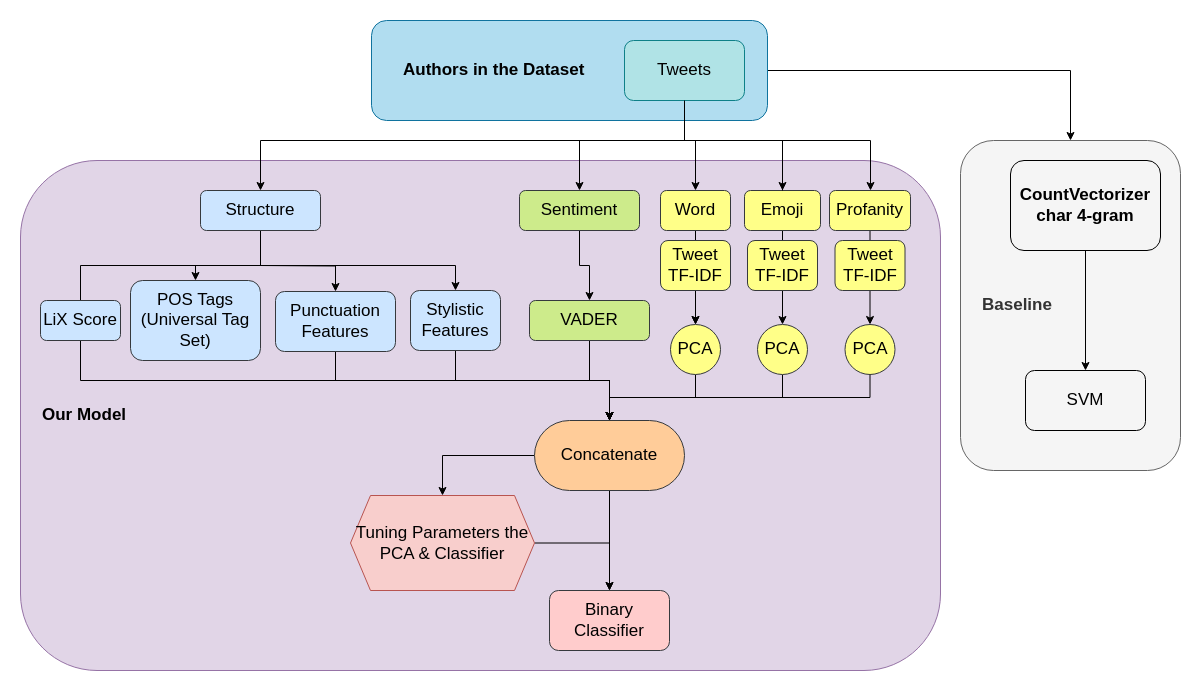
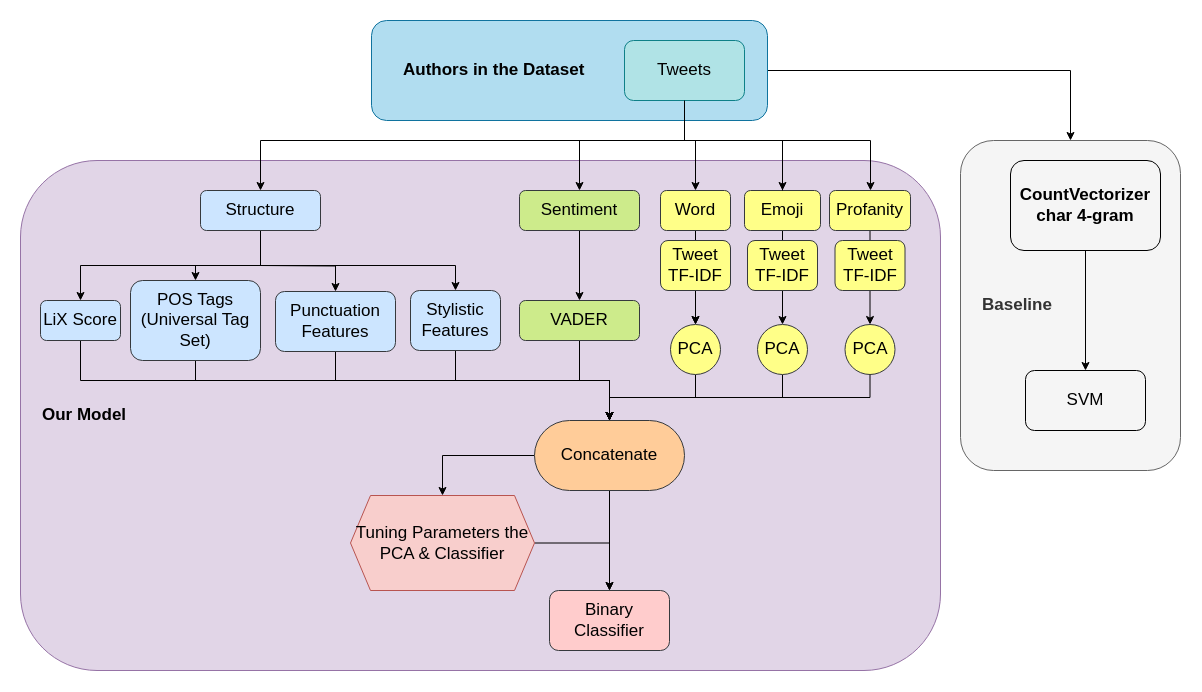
edge "Structure" -- "LiX Score": arrowhead none -> classic
node "VADER": moved (590, 321) -> (580, 321)
edge "POS Tags (Universal Tag Set)" -> "Concatenate": added
